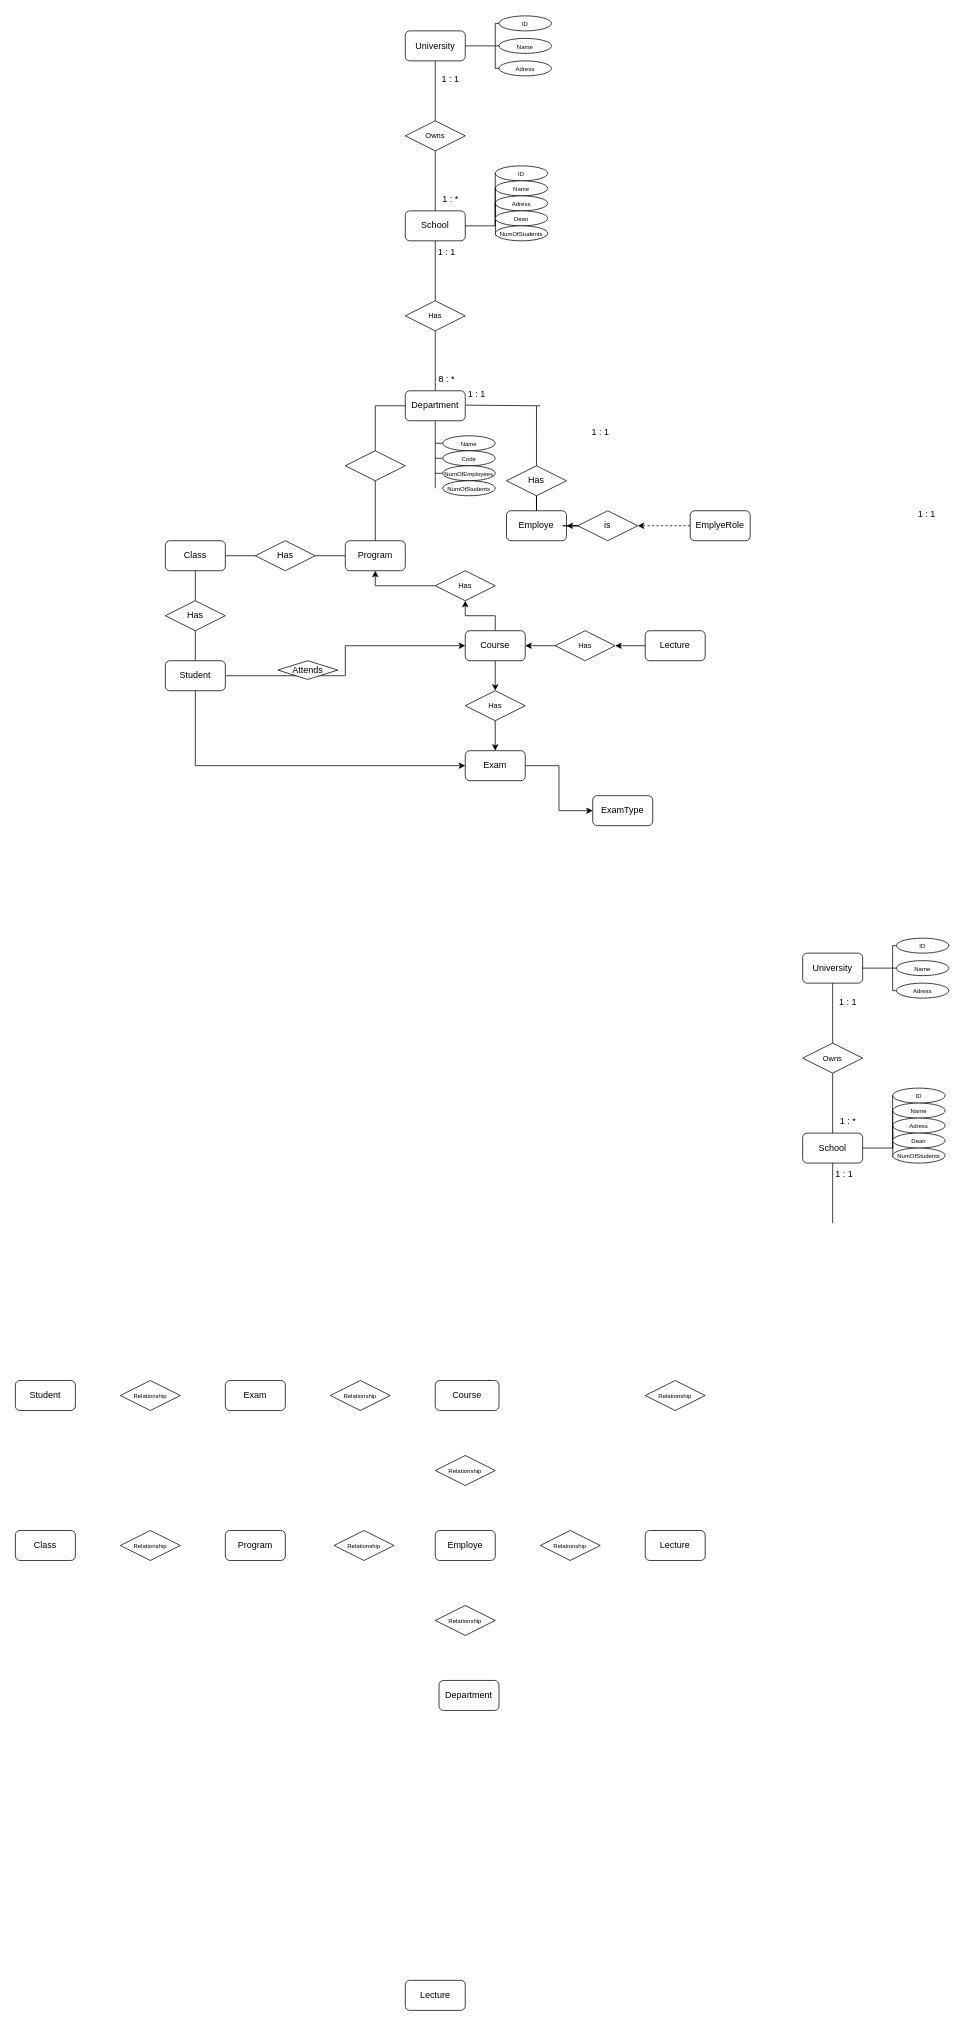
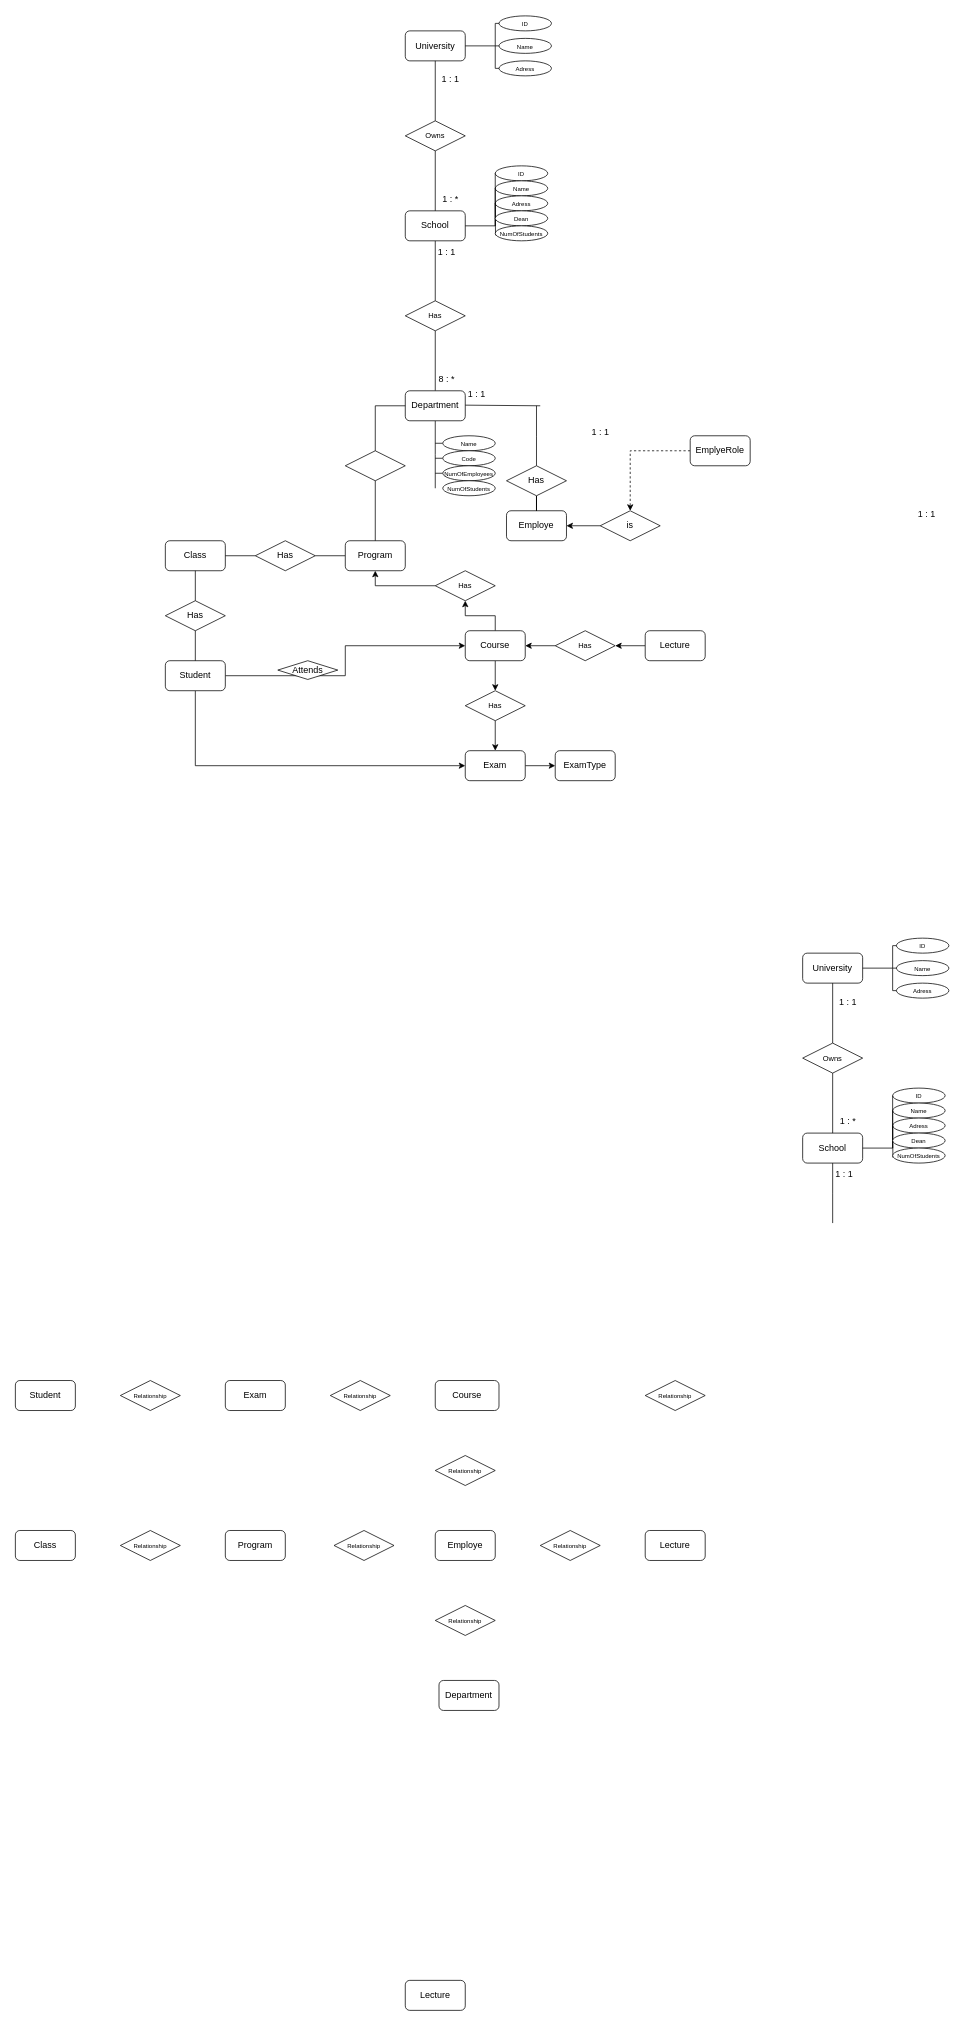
node "is": moved (608, 525) -> (630, 525)
node "EmplyeRole": moved (720, 525) -> (720, 450)
node "ExamType": moved (623, 810) -> (585, 765)
